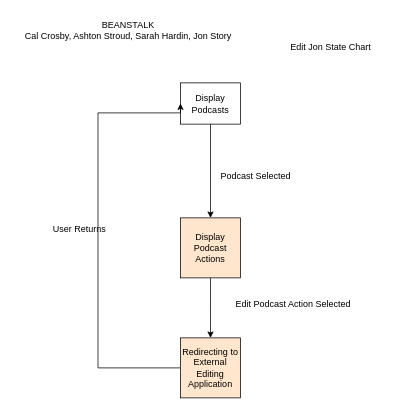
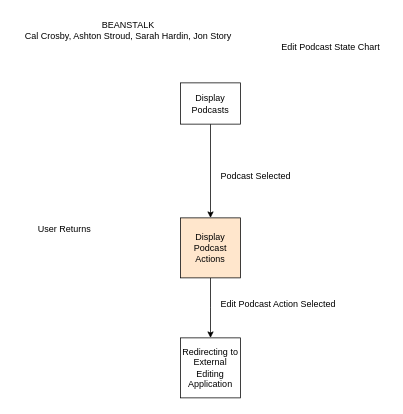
node "Edit Jon State Chart": label "Edit Jon State Chart" -> "Edit Podcast State Chart"
node "User Returns": moved (79, 229) -> (64, 229)
edge "Redirecting to External Editing Application" -> "Display Podcasts": removed
node "Edit Podcast Action Selected": moved (293, 304) -> (278, 304)
node "Redirecting to External Editing Application": fillcolor #ffe6cc -> #ffffff
